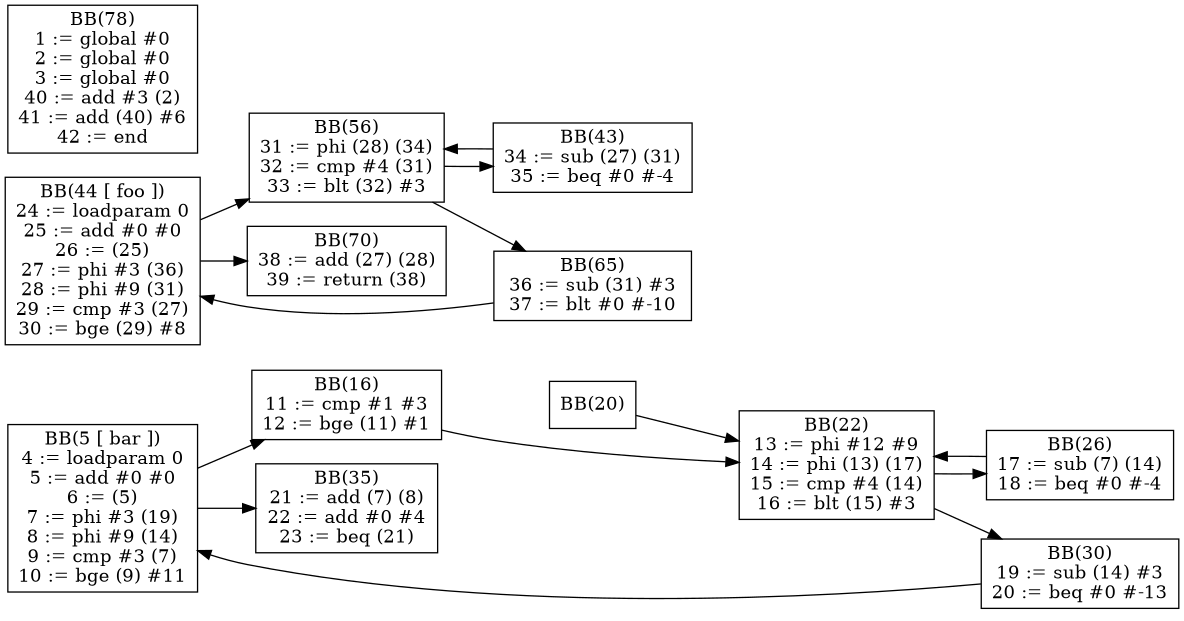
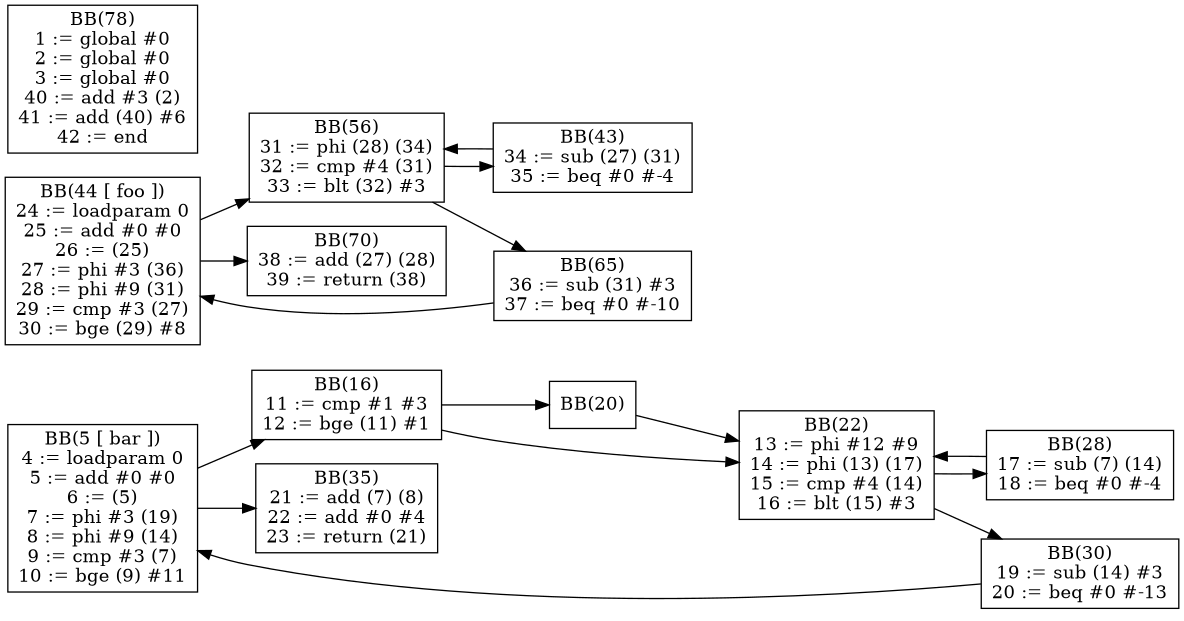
node "BB(65) 36 := sub (31) #3 37 := blt #0 #-10": label "BB(65) 36 := sub (31) #3 37 := blt #0 #-10" -> "BB(65) 36 := sub (31) #3 37 := beq #0 #-10"
edge "BB(16) 11 := cmp #1 #3 12 := bge (11) #1" -> "BB(20)": added
node "BB(26) 17 := sub (7) (14) 18 := beq #0 #-4": label "BB(26) 17 := sub (7) (14) 18 := beq #0 #-4" -> "BB(28) 17 := sub (7) (14) 18 := beq #0 #-4"
node "BB(35) 21 := add (7) (8) 22 := add #0 #4 23 := beq (21)": label "BB(35) 21 := add (7) (8) 22 := add #0 #4 23 := beq (21)" -> "BB(35) 21 := add (7) (8) 22 := add #0 #4 23 := return (21)"
